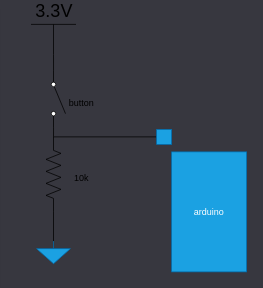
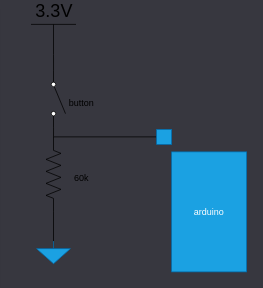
node "10k": label "10k" -> "60k"
